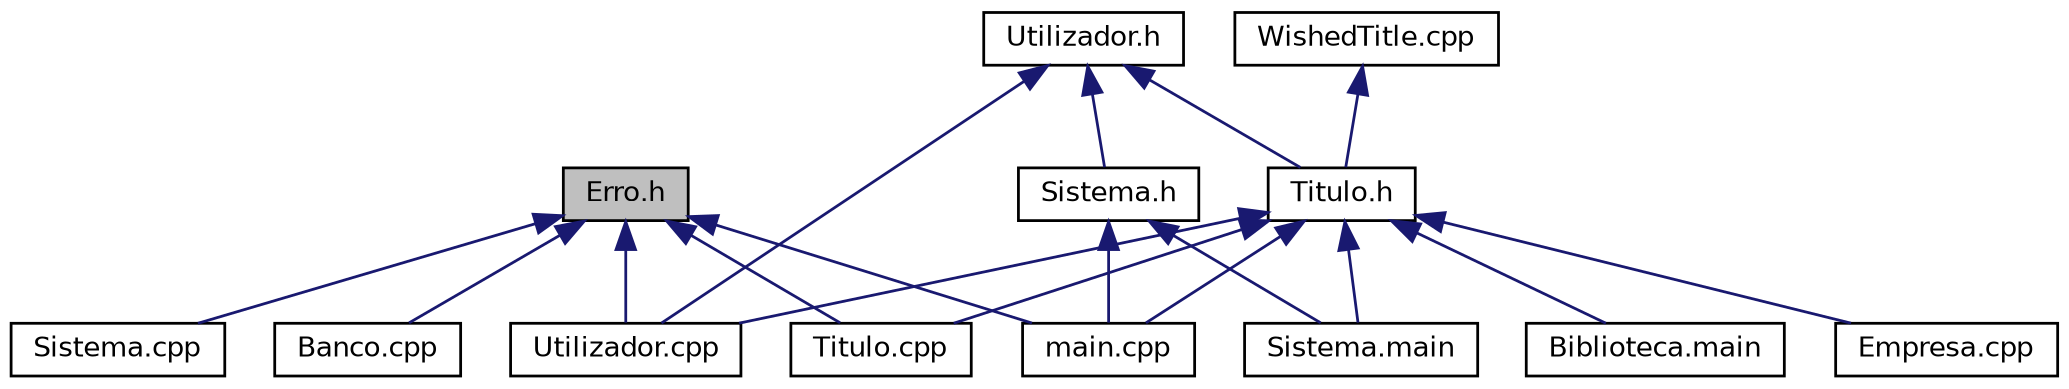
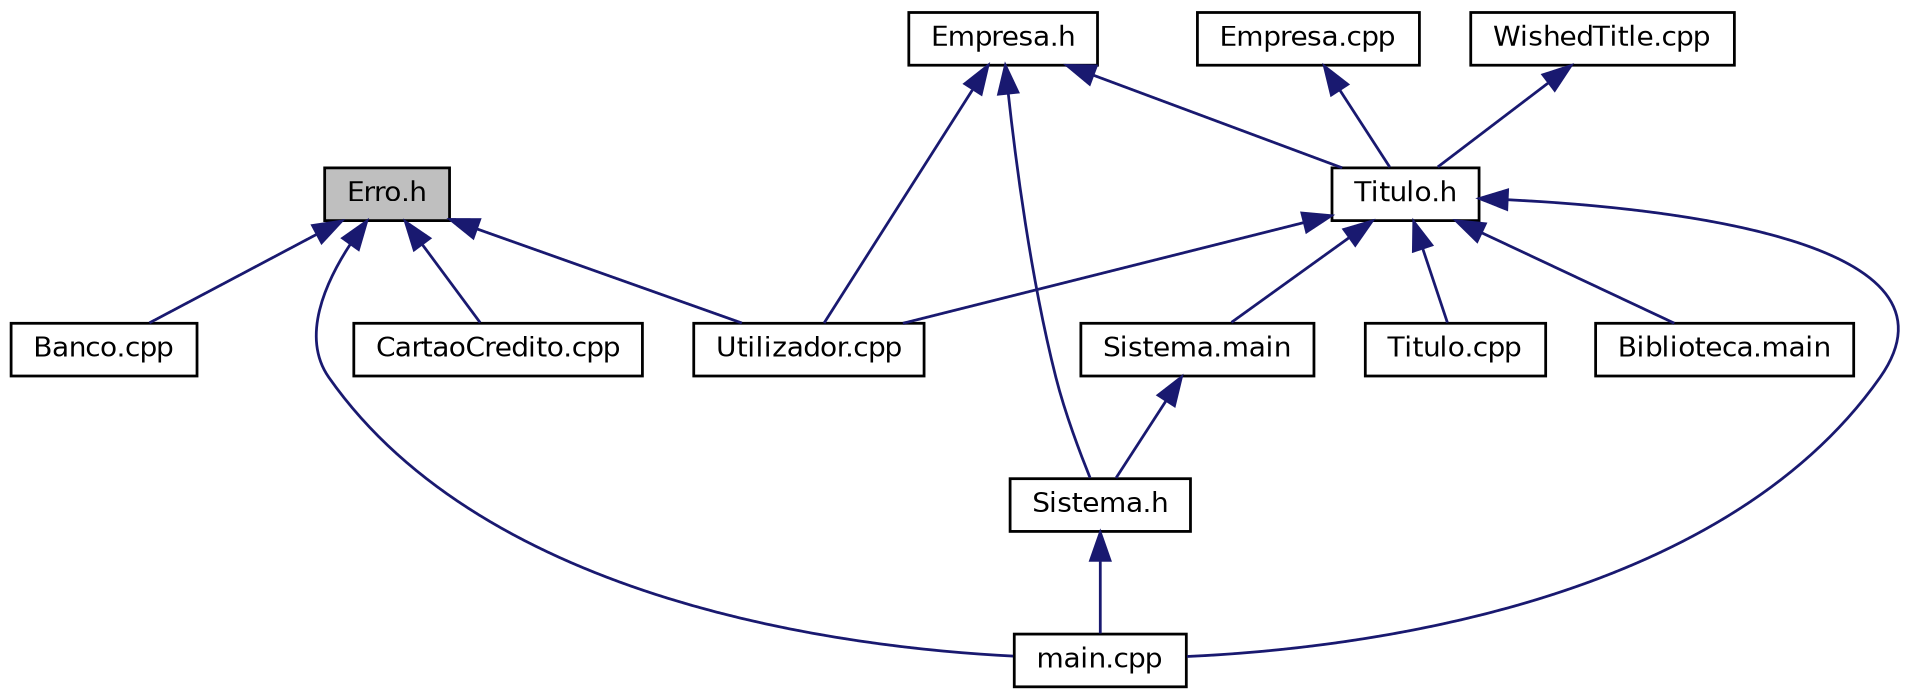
node "Utilizador.h": label "Utilizador.h" -> "Empresa.h"
edge "Empresa.cpp" -> "Titulo.h": reversed
edge "Titulo.cpp" -> "Erro.h": removed
edge "Sistema.main" -> "Sistema.h": reversed
node "Sistema.cpp": label "Sistema.cpp" -> "CartaoCredito.cpp"
